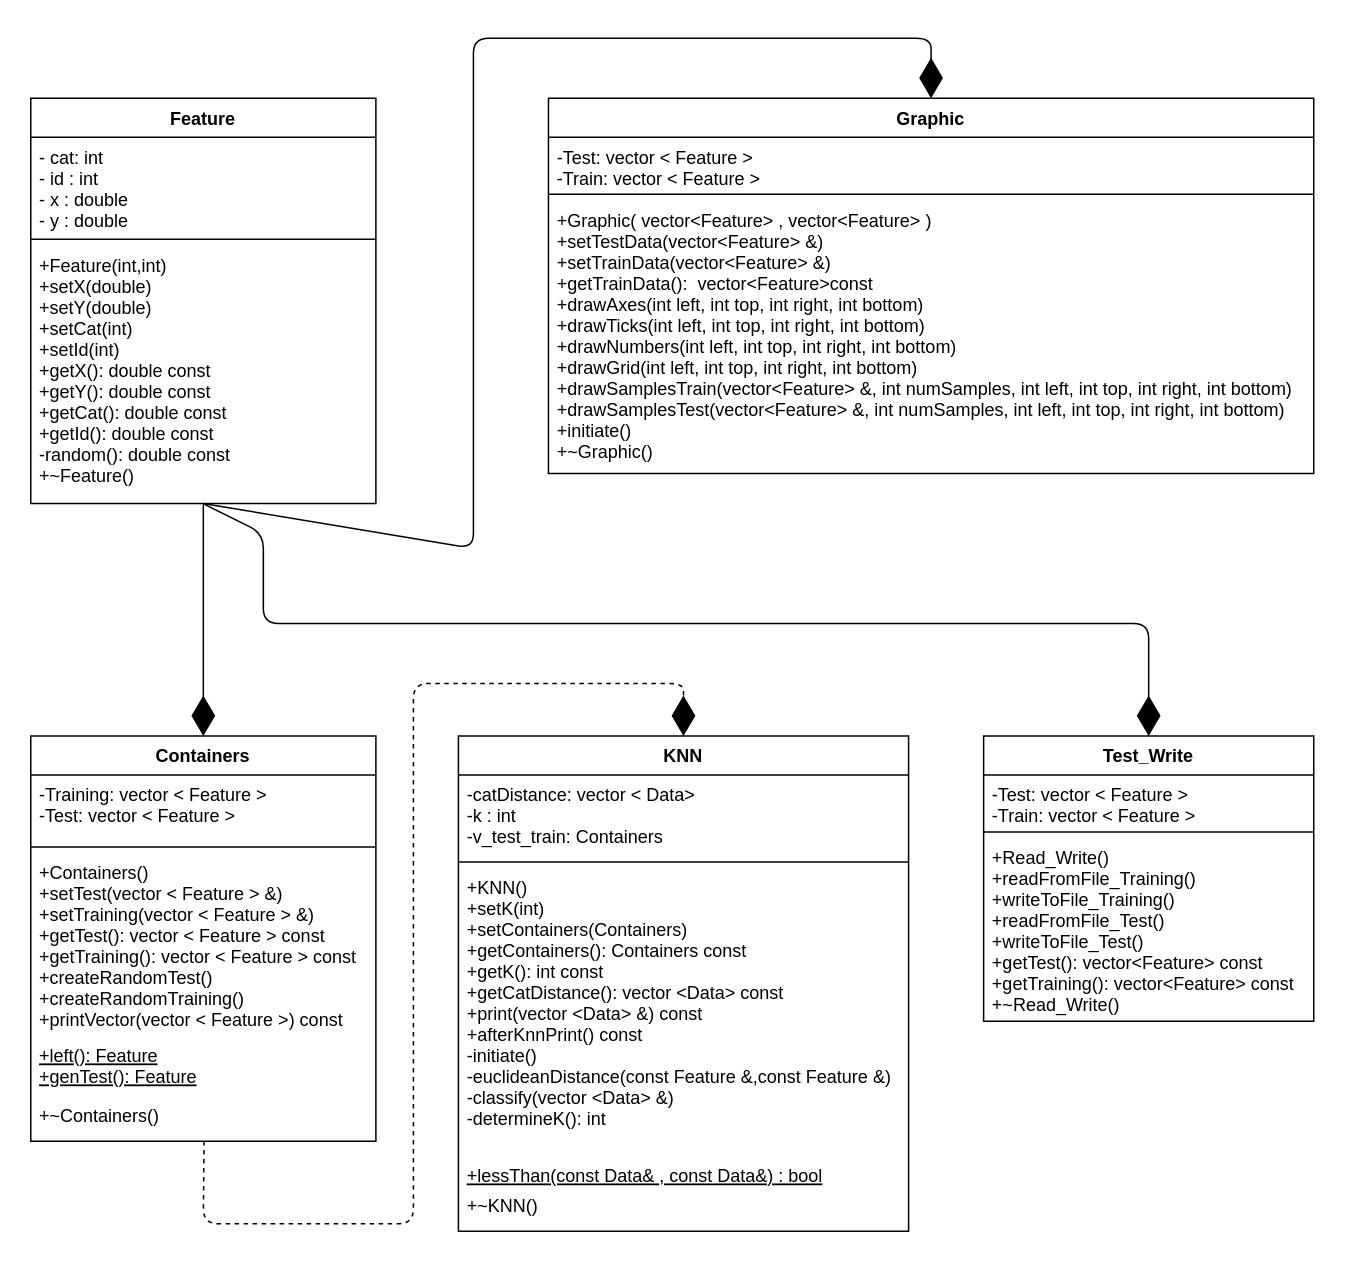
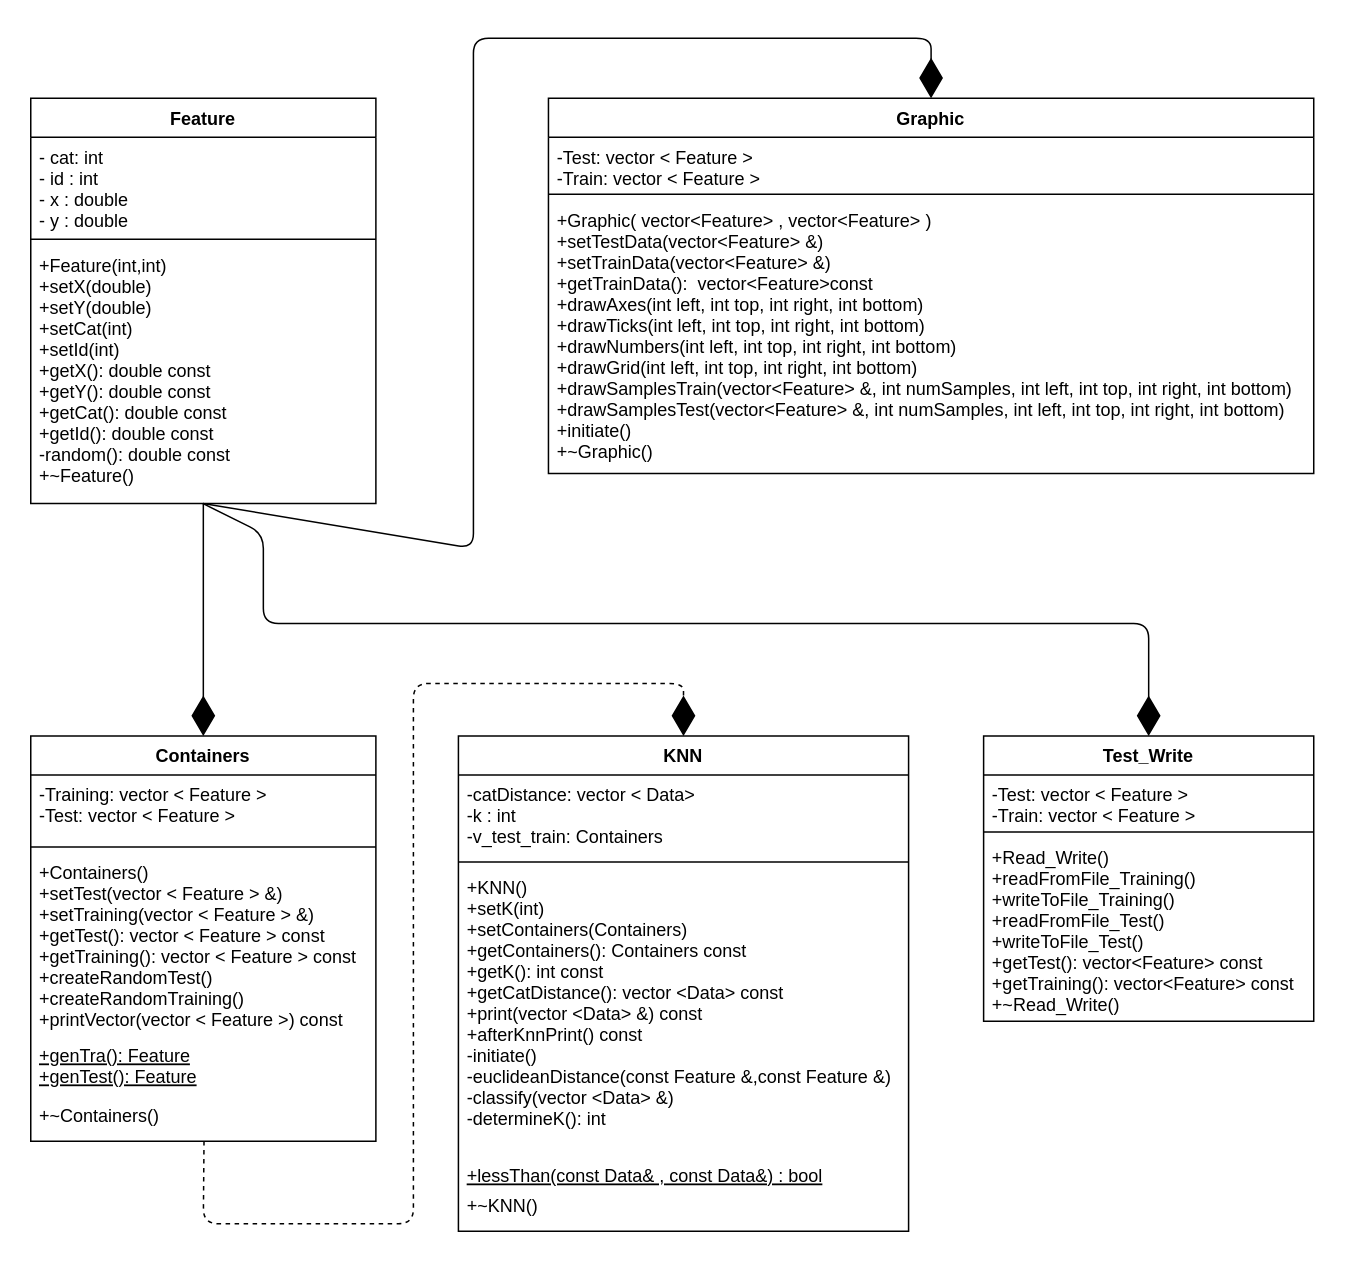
node "+left(): Feature +genTest(): Feature": label "+left(): Feature +genTest(): Feature" -> "+genTra(): Feature +genTest(): Feature"
